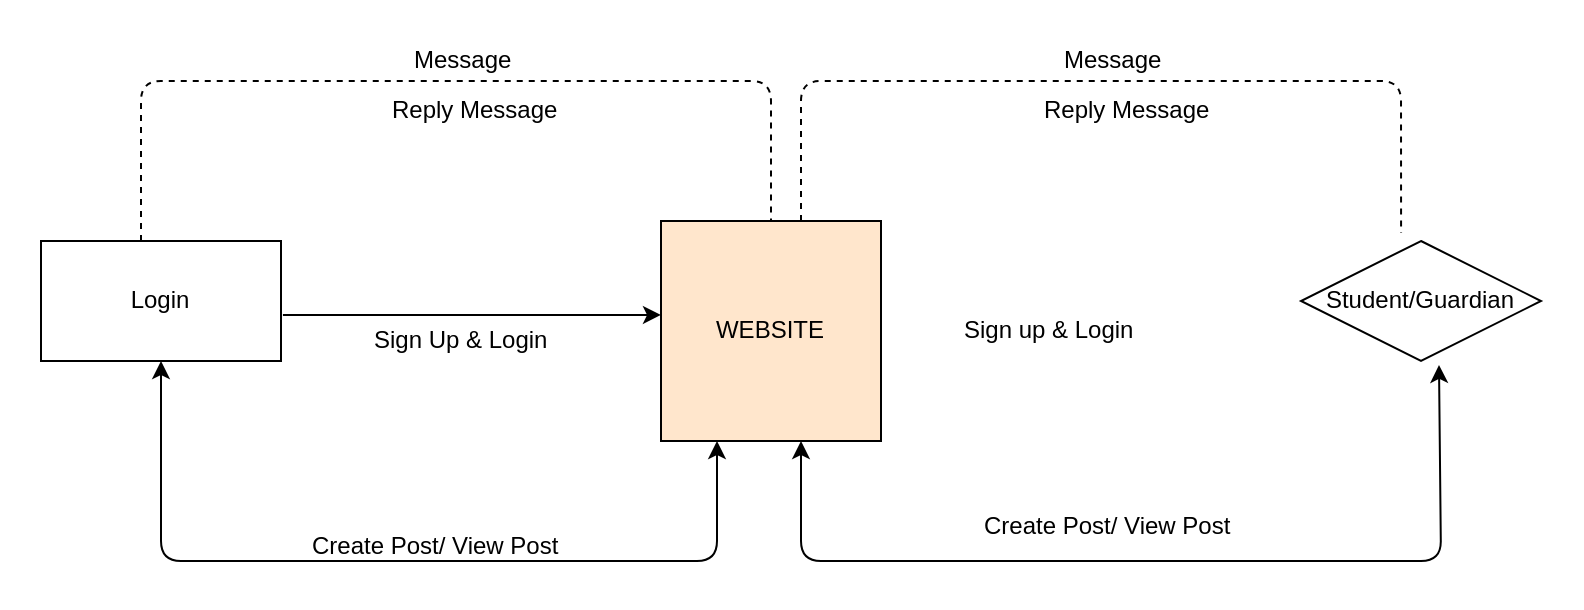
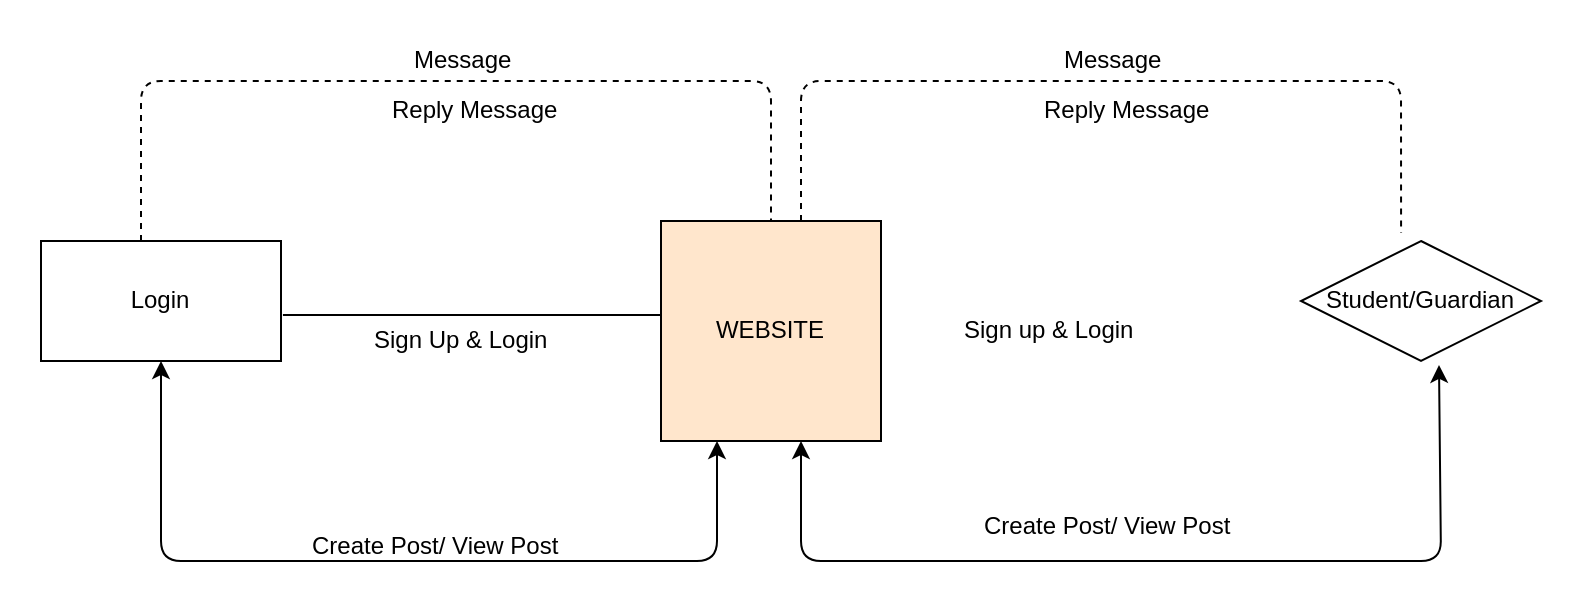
edge "Login" -> "WEBSITE": arrowhead classic -> none
